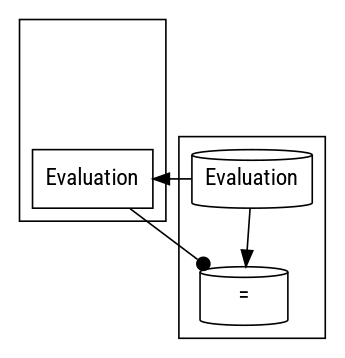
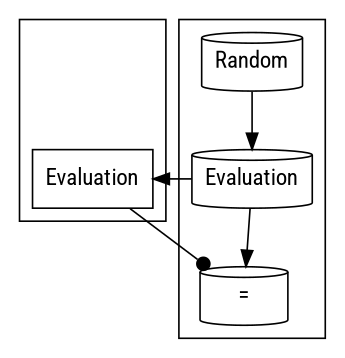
node "Random": added
